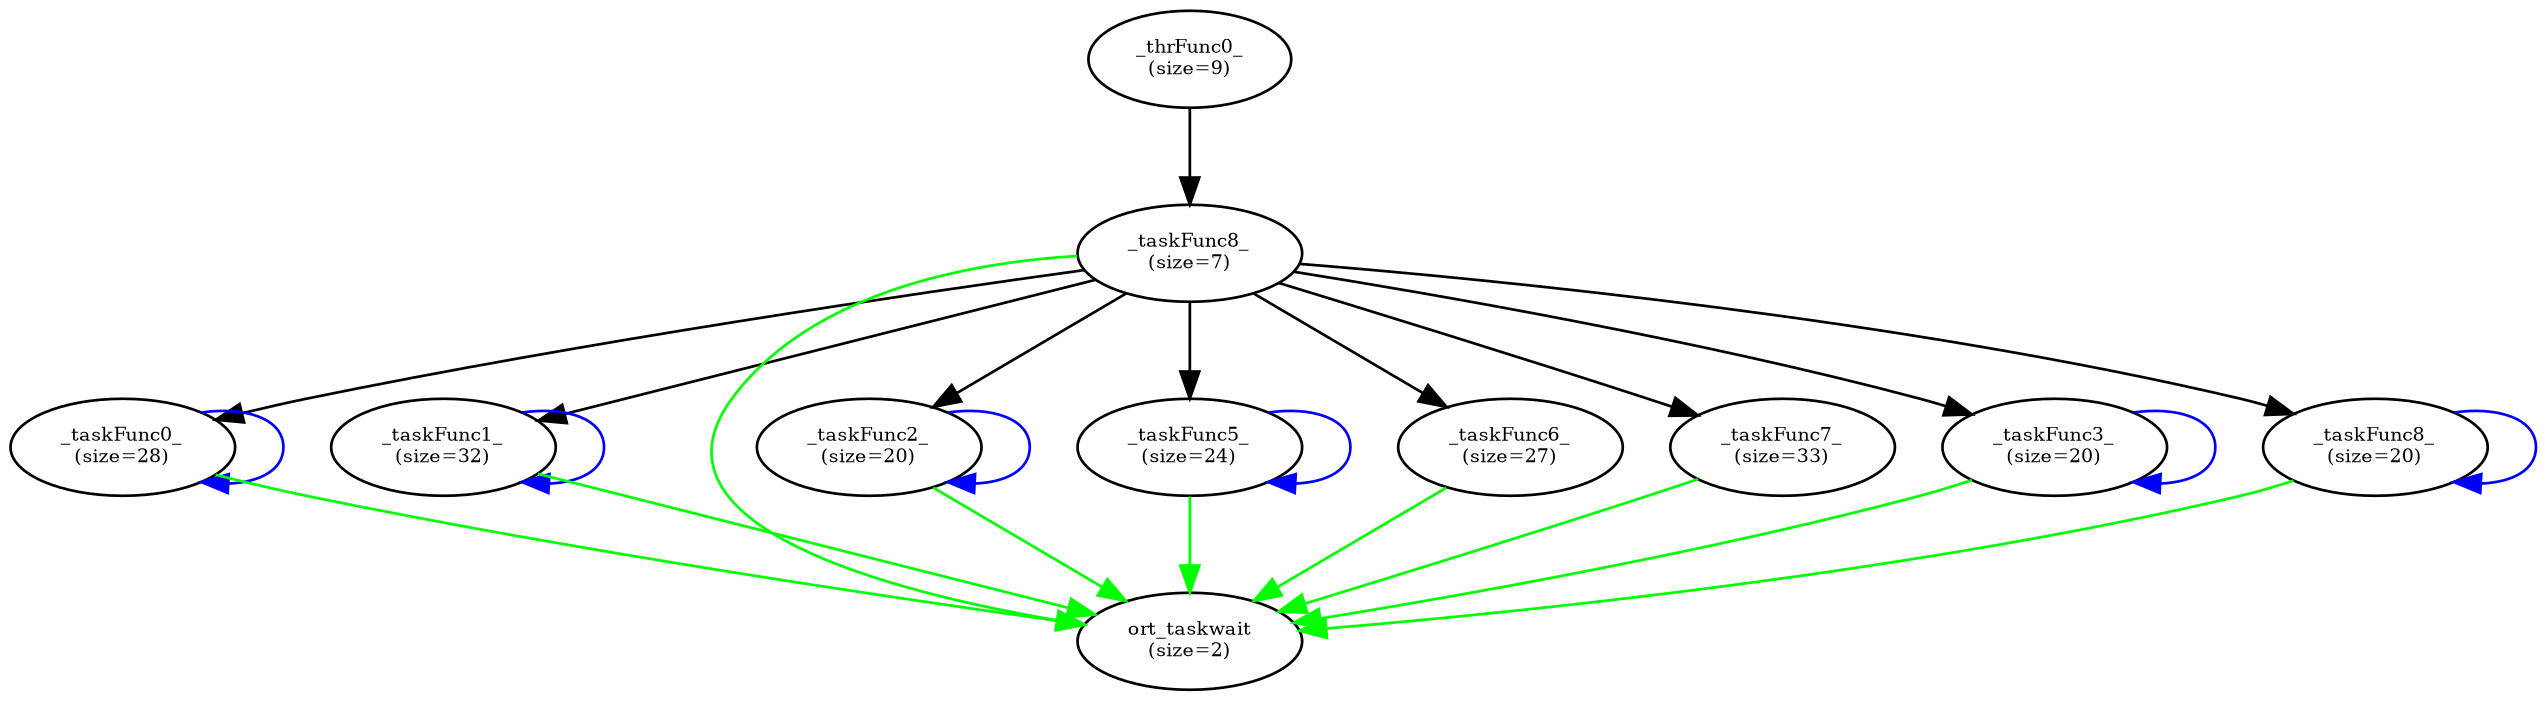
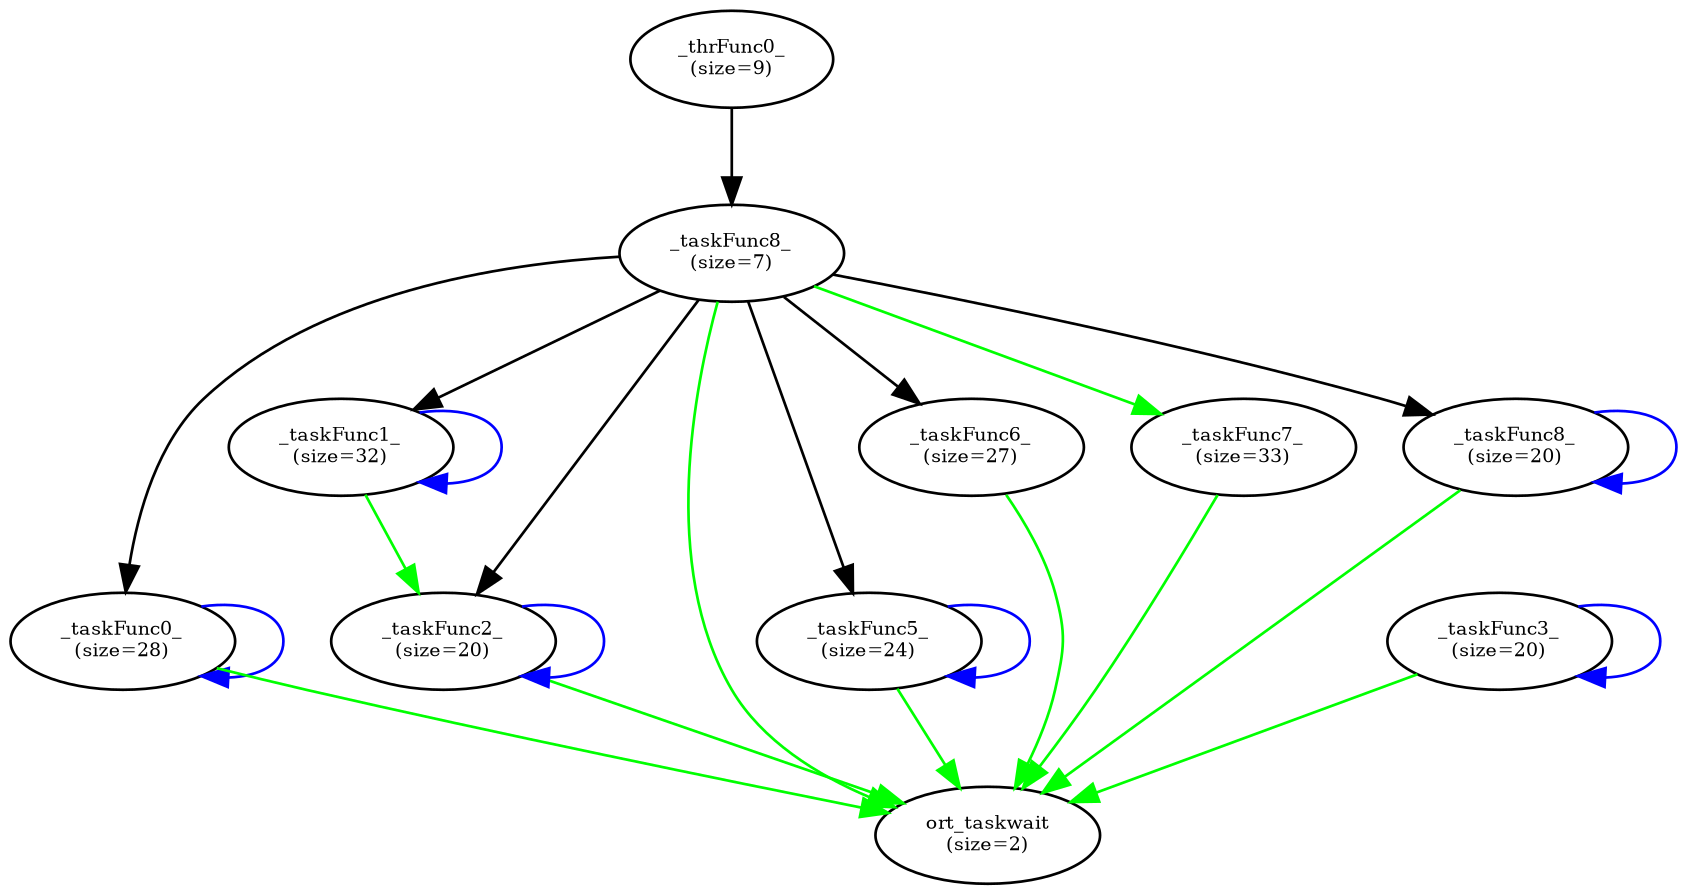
edge "_taskFunc8_ (size=7)" -> "_taskFunc3_ (size=20)": removed
edge "_taskFunc8_ (size=7)" -> "_taskFunc7_ (size=33)": color black -> green
edge "_taskFunc1_ (size=32)" -> "ort_taskwait (size=2)": now "_taskFunc1_ (size=32)" -> "_taskFunc2_ (size=20)"
